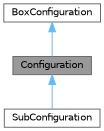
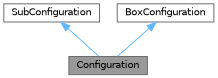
edge "SubConfiguration" -> "Configuration": reversed
